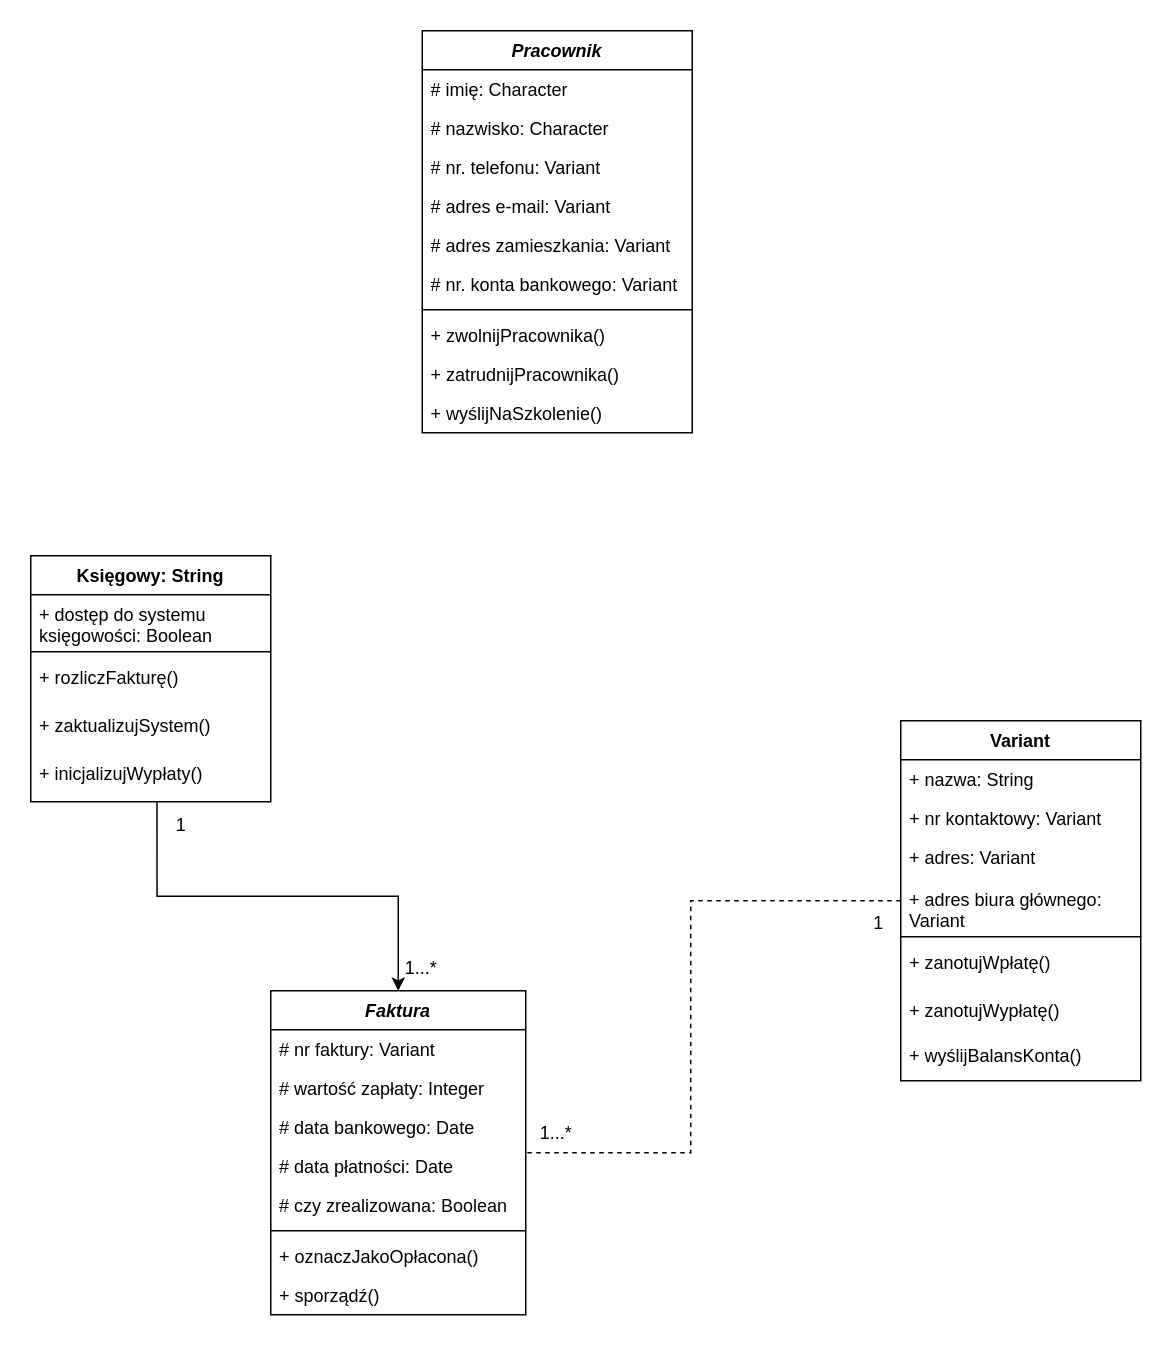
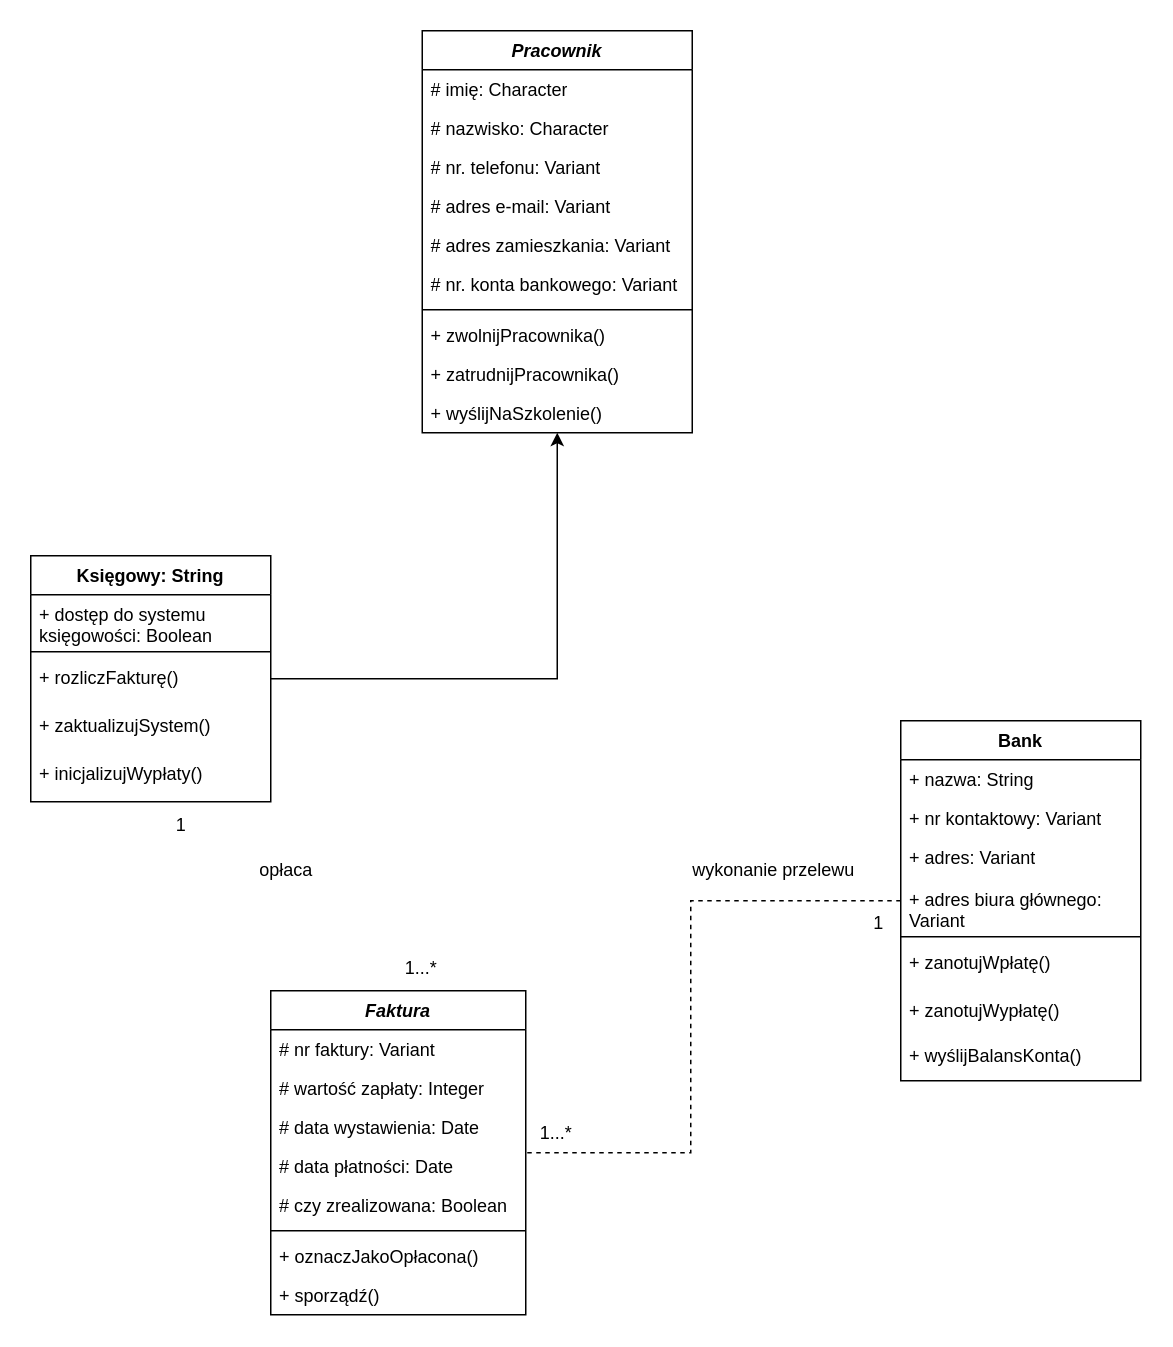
edge "Księgowy: String" -> "Pracownik": added
node "Variant": label "Variant" -> "Bank"
node "opłaca": added
node "wykonanie przelewu": added
edge "+ inicjalizujWypłaty()" -> "Faktura": removed
node "# data bankowego: Date": label "# data bankowego: Date" -> "# data wystawienia: Date"
